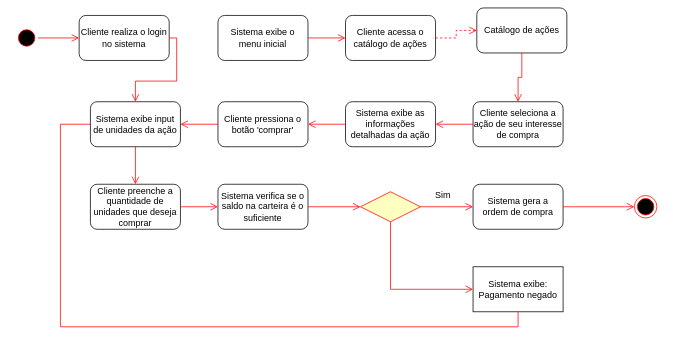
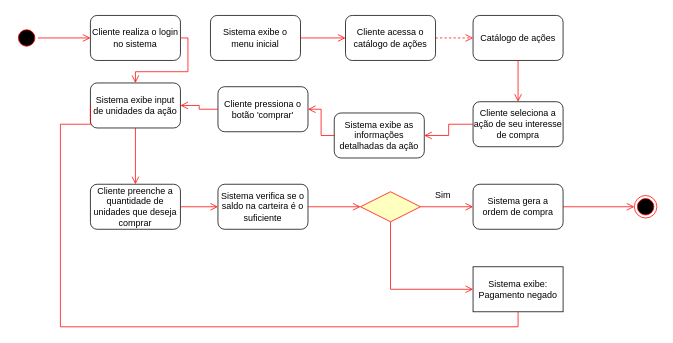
node "Catálogo de ações": moved (522, 30) -> (518, 38)
node "Cliente realiza o login no sistema": moved (124, 38) -> (135, 38)
node "Sistema exibe o menu inicial": moved (263, 38) -> (255, 38)
node "Sistema exibe input de unidades da ação": moved (135, 124) -> (135, 105)
node "Cliente pressiona o botão 'comprar'": moved (263, 124) -> (263, 109)
node "Sistema exibe as informações detalhadas da ação": moved (390, 124) -> (379, 135)
